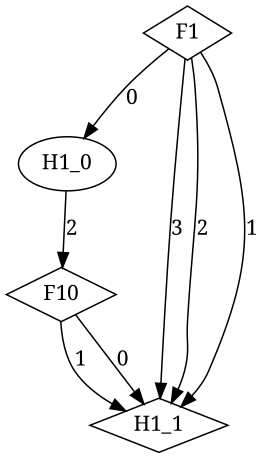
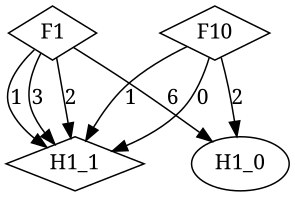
edge "F1" -> "H1_0": label "0" -> "6"
edge "H1_0" -> "F10": reversed
